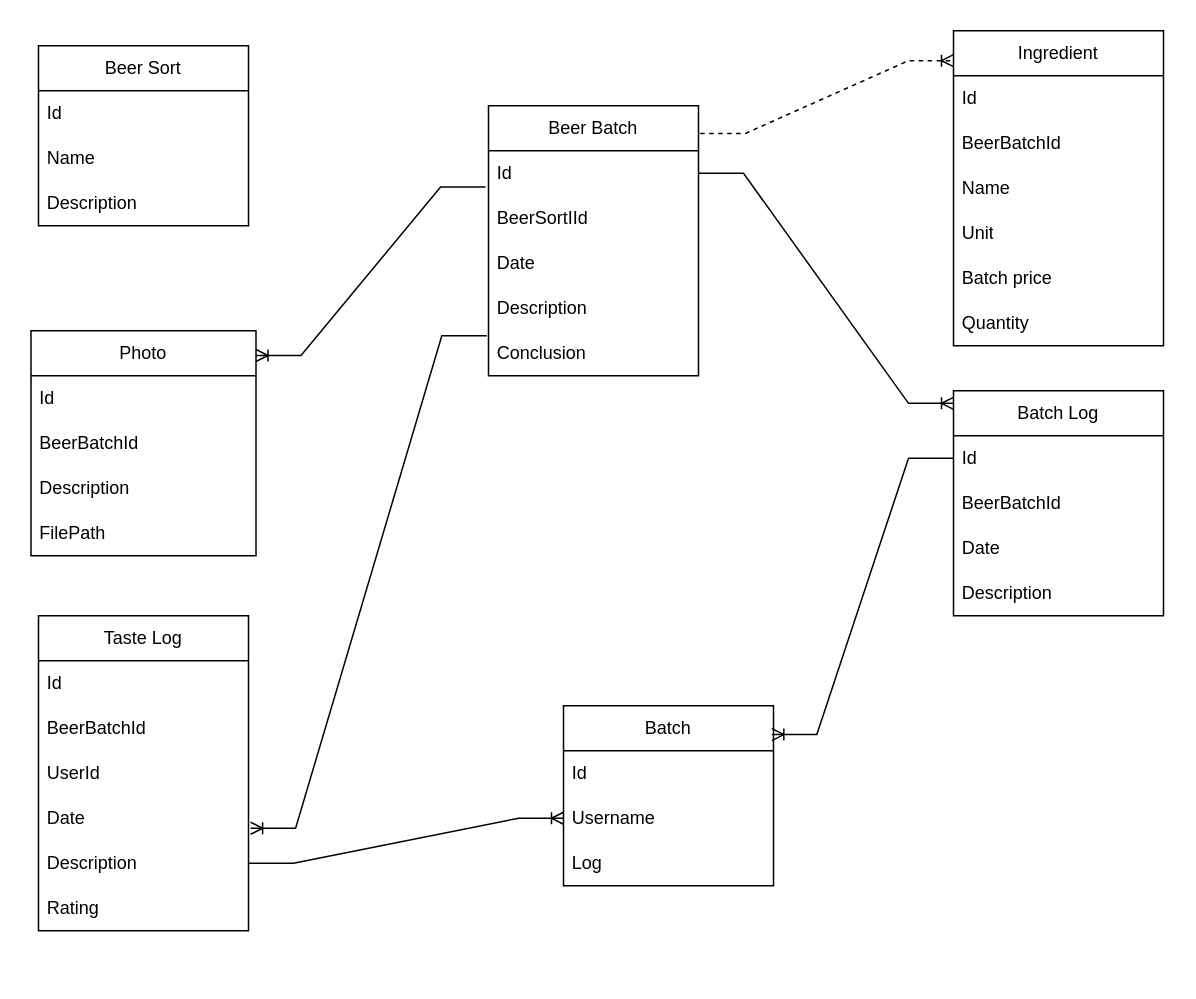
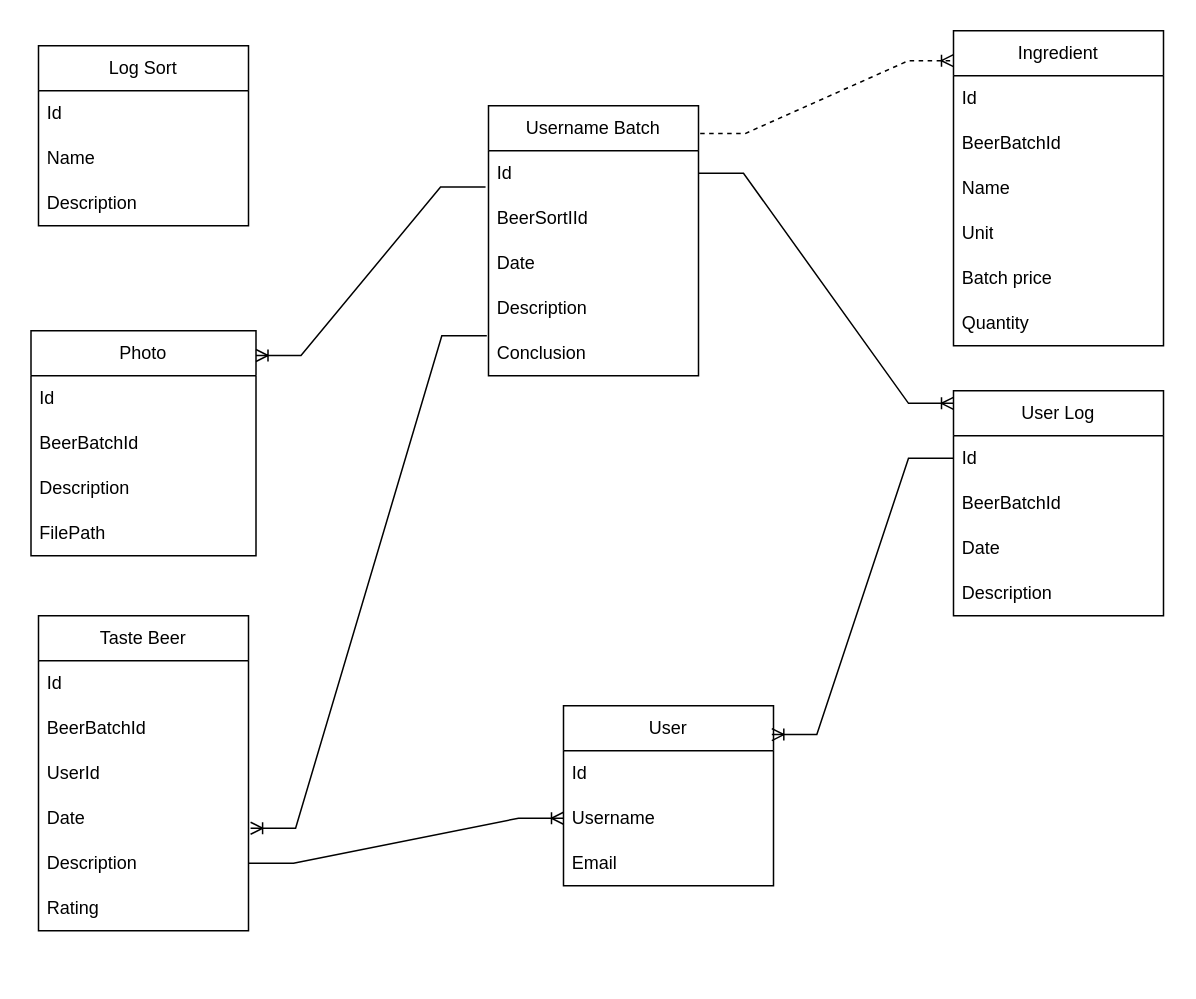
node "Beer Sort": label "Beer Sort" -> "Log Sort"
node "Beer Batch": label "Beer Batch" -> "Username Batch"
node "Batch Log": label "Batch Log" -> "User Log"
node "Taste Log": label "Taste Log" -> "Taste Beer"
node "Batch": label "Batch" -> "User"
node "Log": label "Log" -> "Email"
